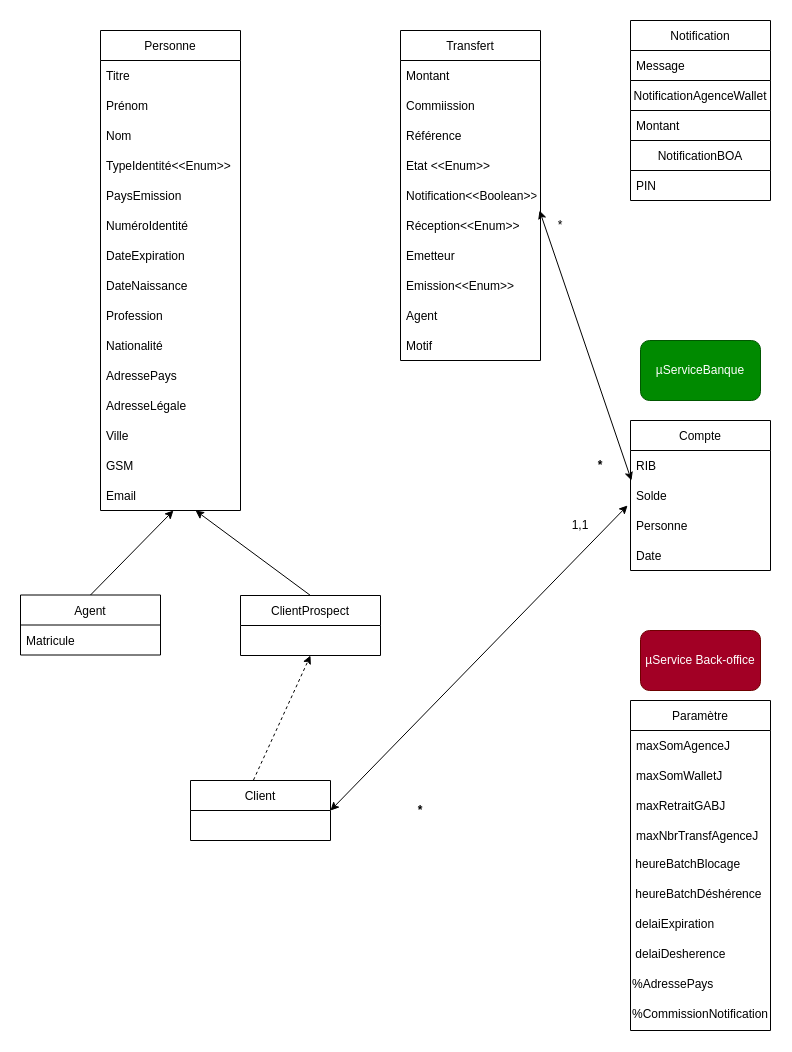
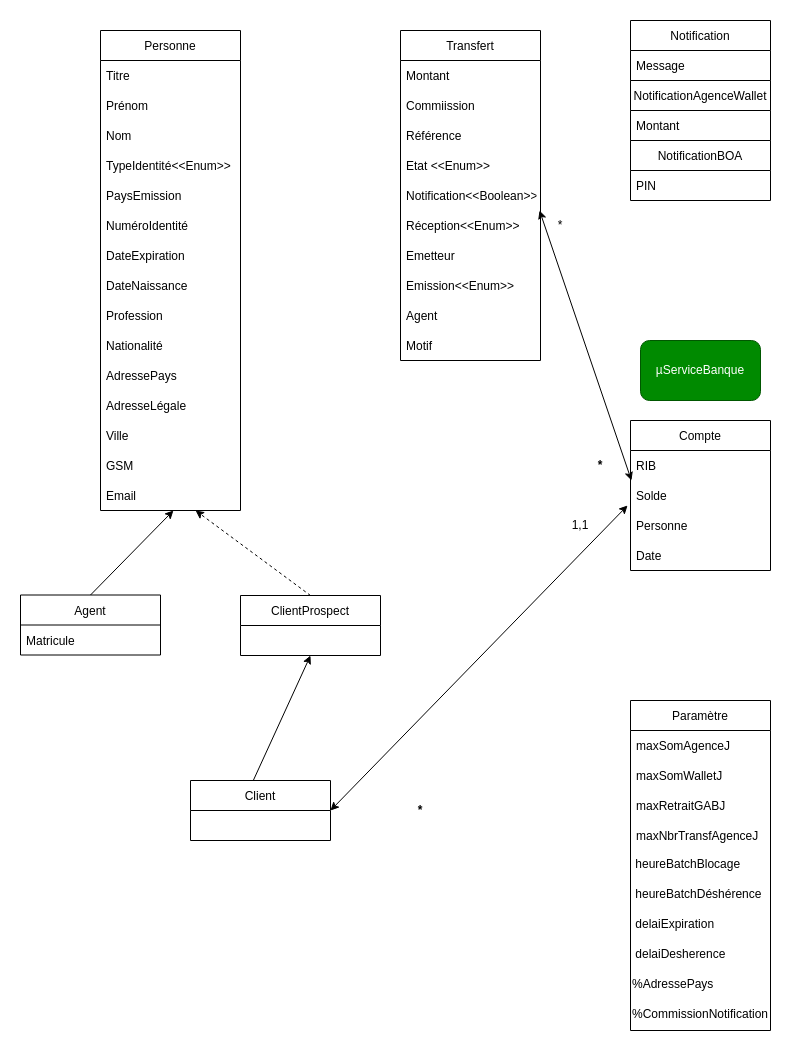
edge "ClientProspect" -> "Email": style solid -> dashed
node "µService Back-office": removed
edge "Client" -> "ClientProspect": style dashed -> solid
